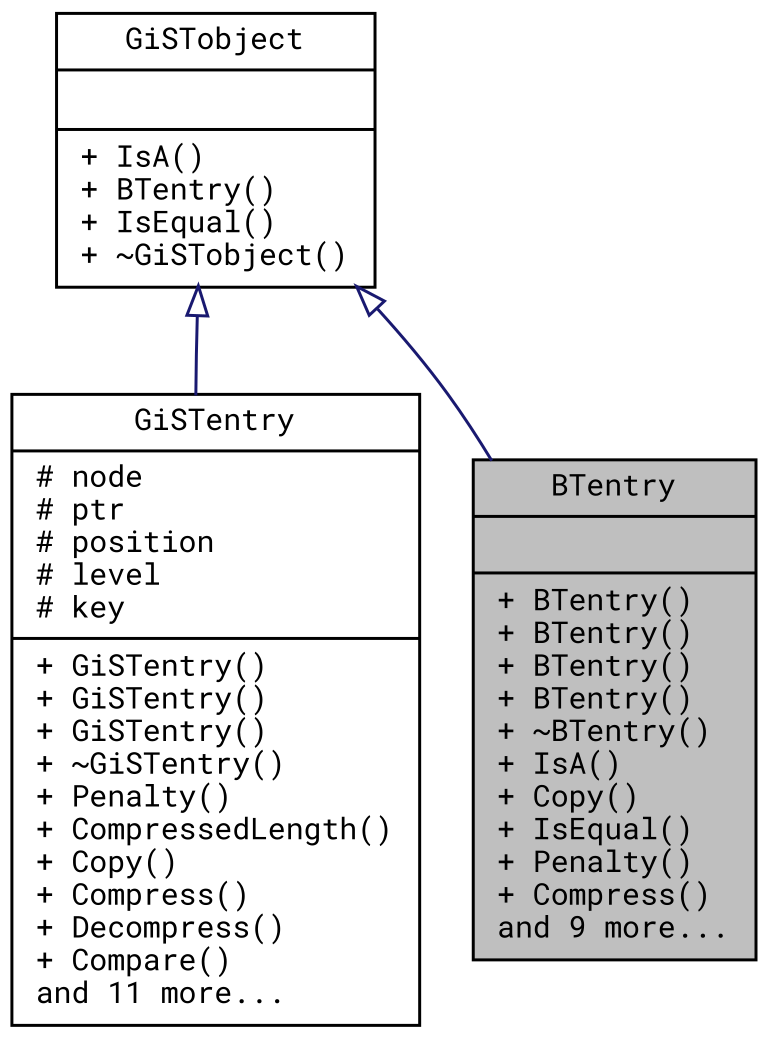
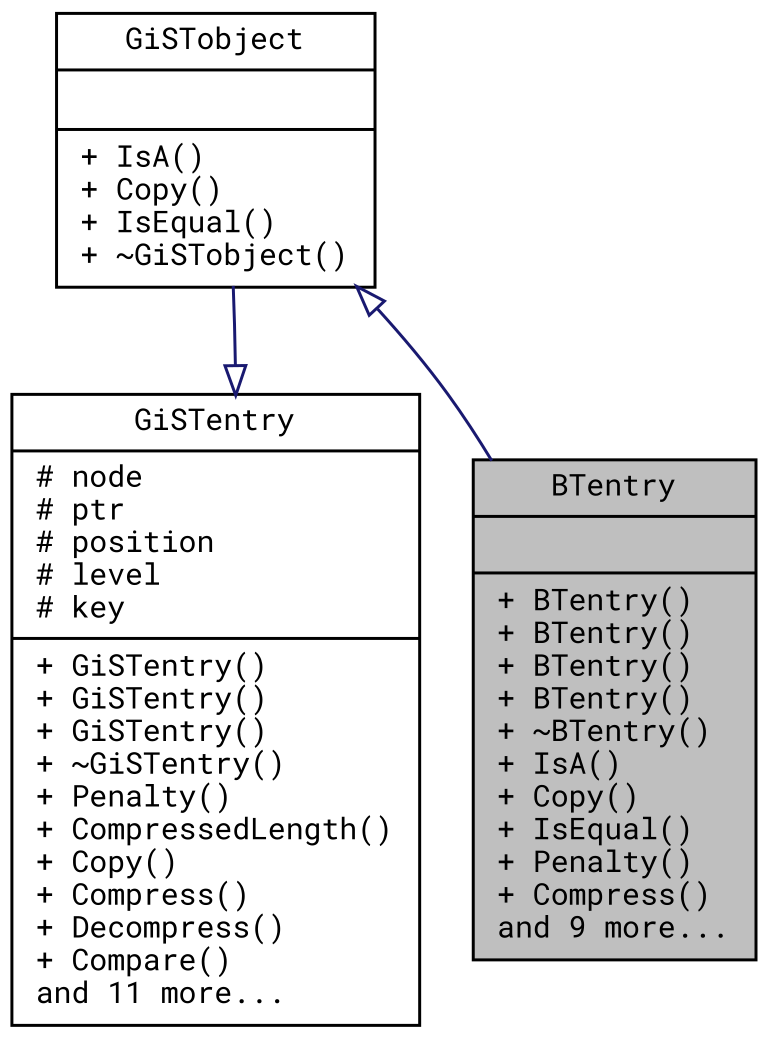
node "GiSTobject": text "+ BTentry()" -> "+ Copy()"
edge "GiSTentry" -> "GiSTobject": reversed
